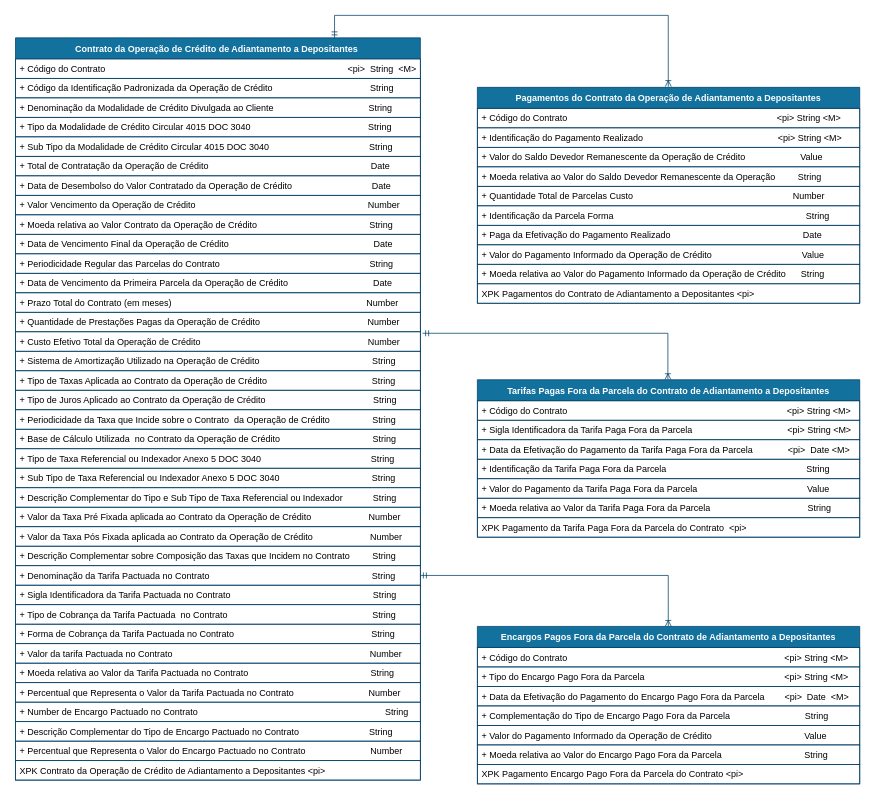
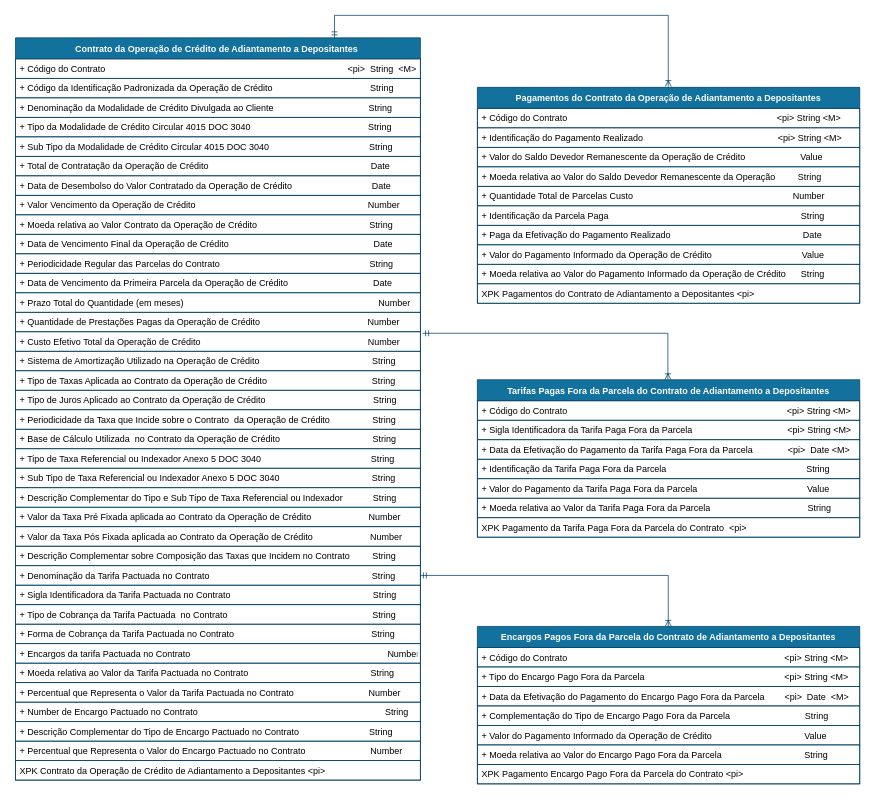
node "+ Identificação da Parcela Forma String": label "+ Identificação da Parcela Forma String" -> "+ Identificação da Parcela Paga String"
node "+ Prazo Total do Contrato (em meses) Number": label "+ Prazo Total do Contrato (em meses) Number" -> "+ Prazo Total do Quantidade (em meses) Number"
node "+ Valor da tarifa Pactuada no Contrato Number": label "+ Valor da tarifa Pactuada no Contrato Number" -> "+ Encargos da tarifa Pactuada no Contrato Number"
